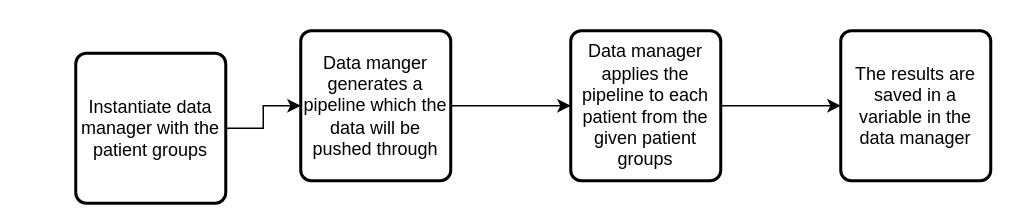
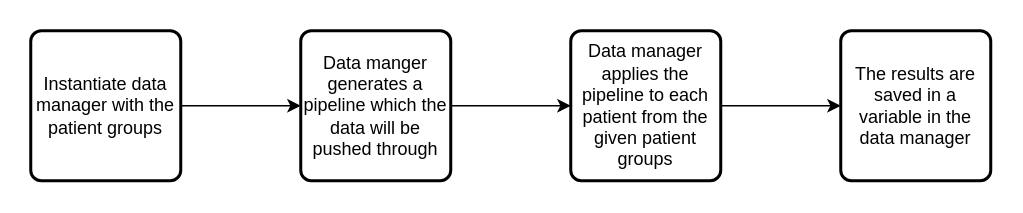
node "Instantiate data manager with the patient groups": moved (151, 128) -> (106, 106)
